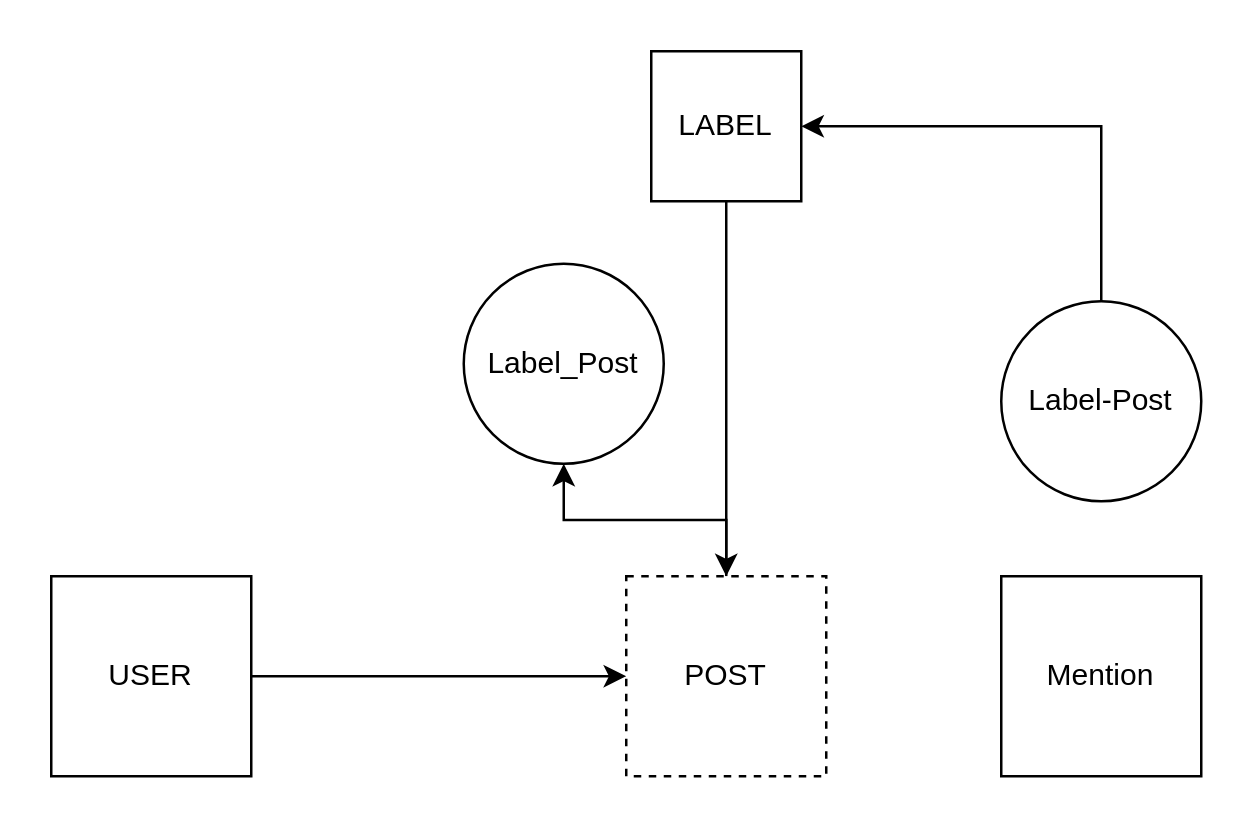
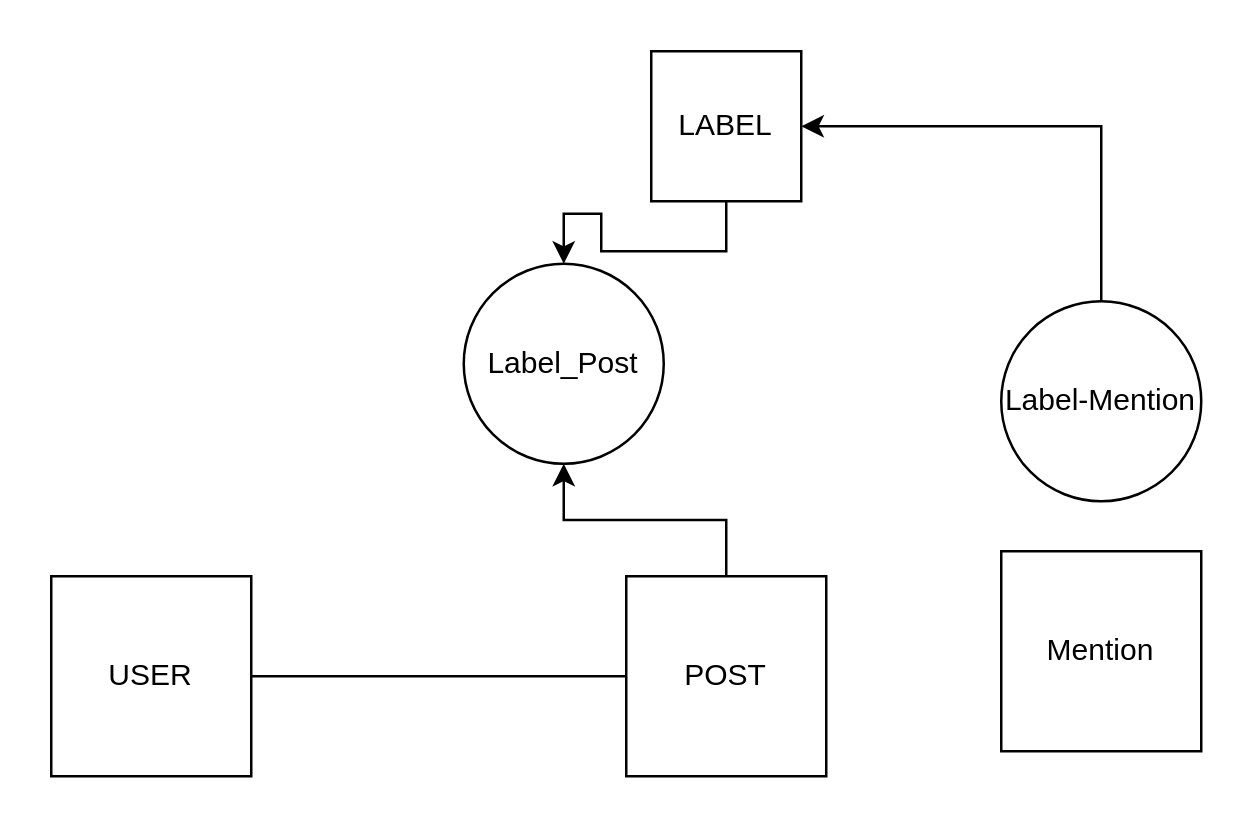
edge "LABEL" -> "POST": now "LABEL" -> "Label_Post"
node "Label-Post": label "Label-Post" -> "Label-Mention"
edge "USER" -> "POST": arrowhead classic -> none
node "POST": style dashed -> solid
node "Mention": moved (1101, 676) -> (1101, 651)
